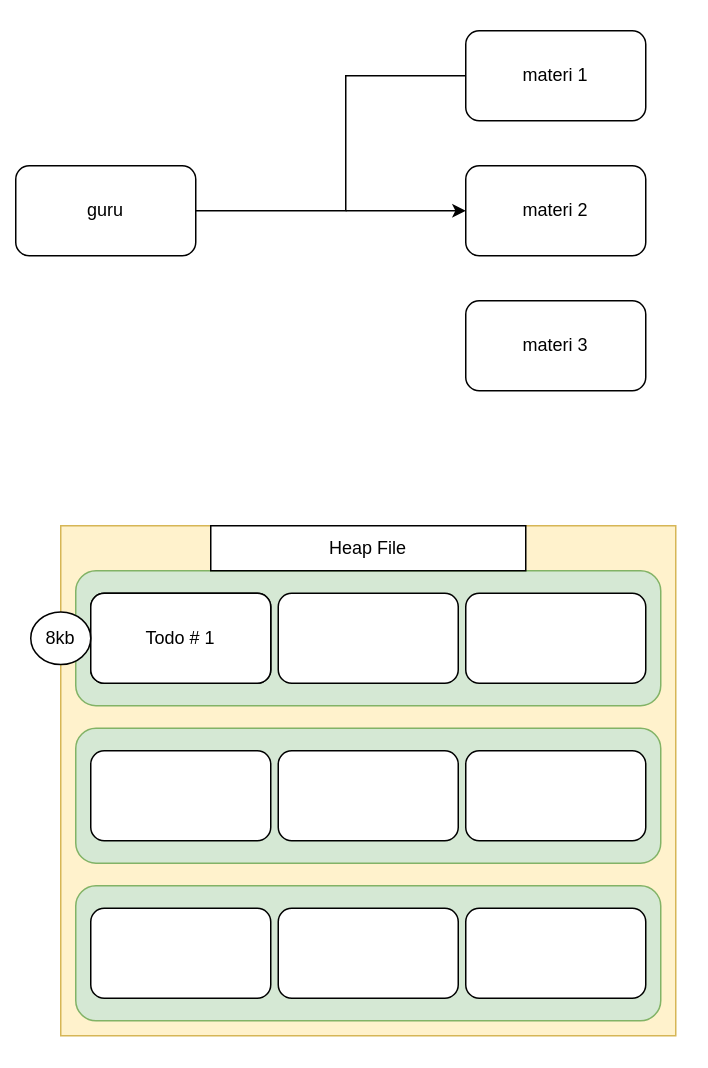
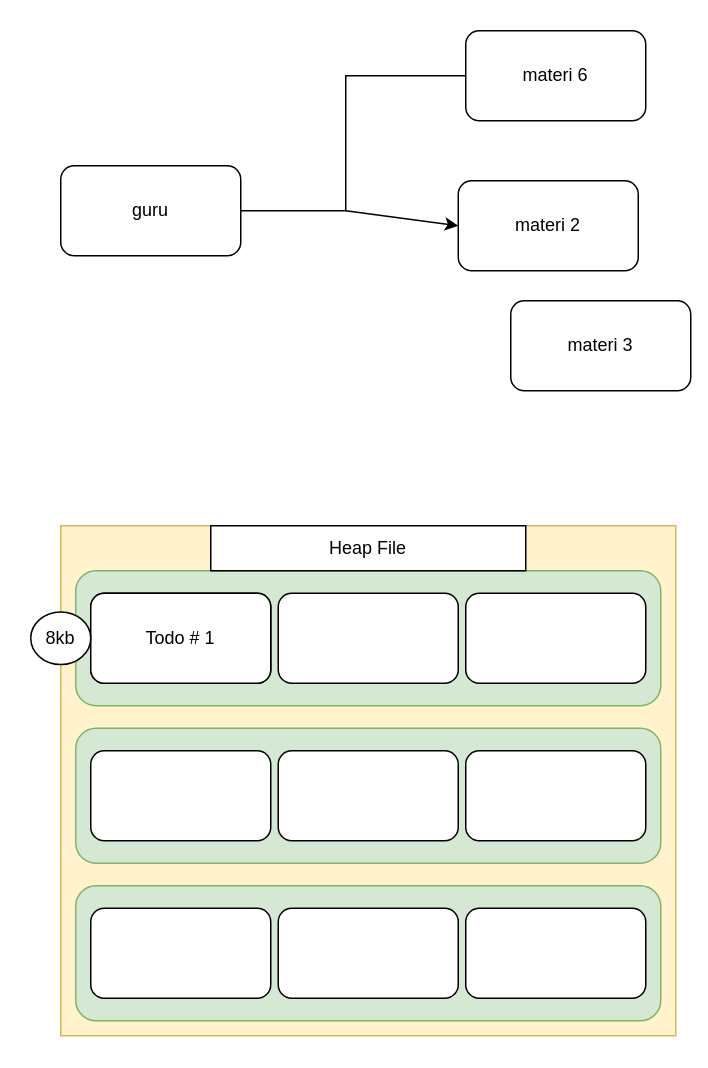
node "materi 1": label "materi 1" -> "materi 6"
node "guru": moved (106, 211) -> (151, 211)
node "materi 2": moved (556, 211) -> (548, 226)
node "materi 3": moved (556, 346) -> (601, 346)
